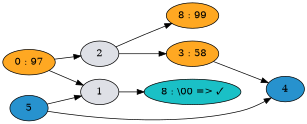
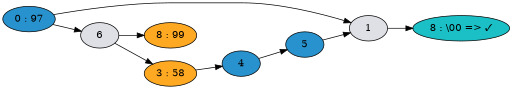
node "2": label "2" -> "6"
node "0 : 97": fillcolor #ffa822 -> #2792ce
edge "5" -> "4": reversed
